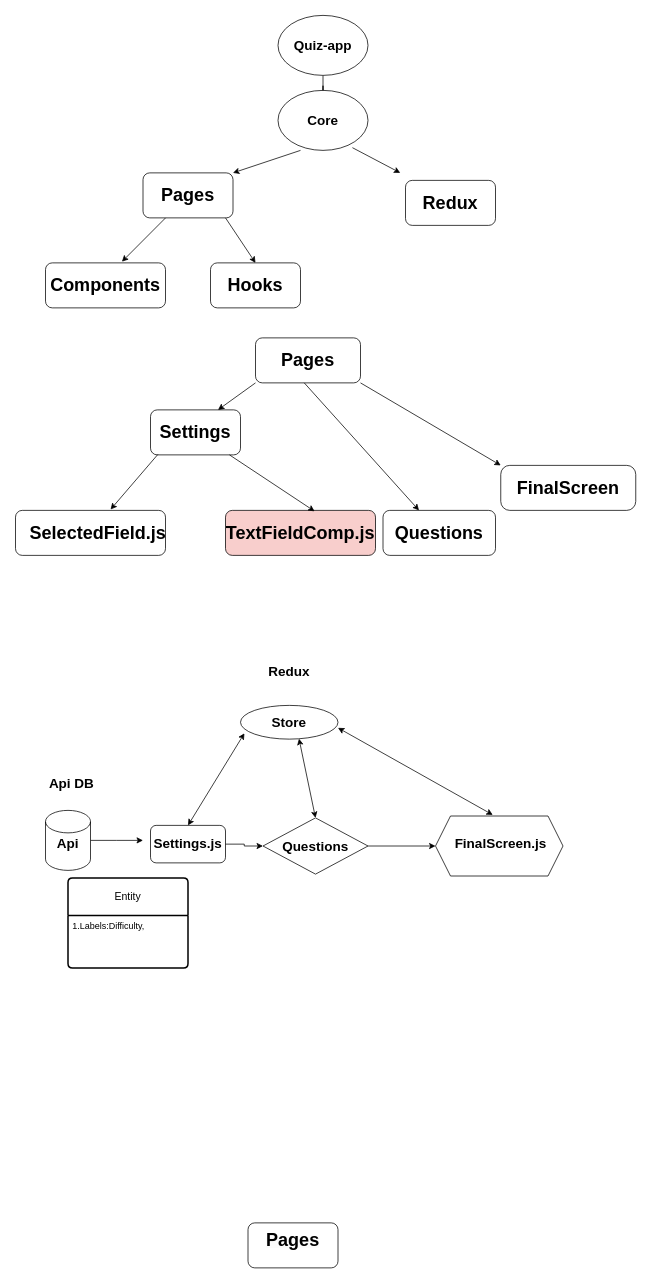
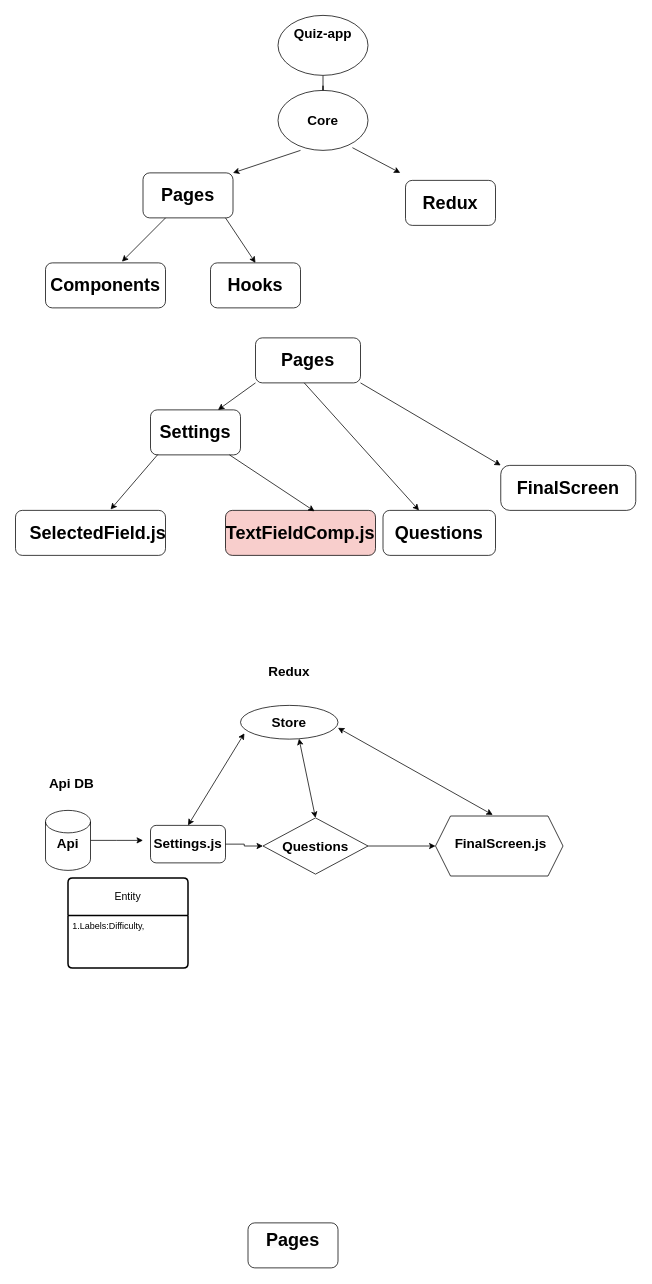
node "Quiz-app": moved (323, 45) -> (323, 34)
